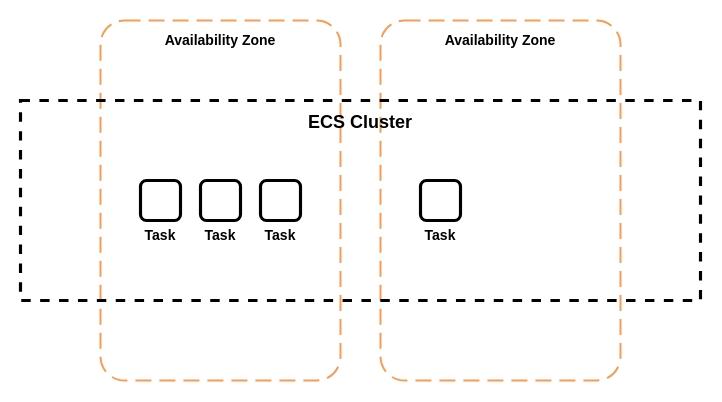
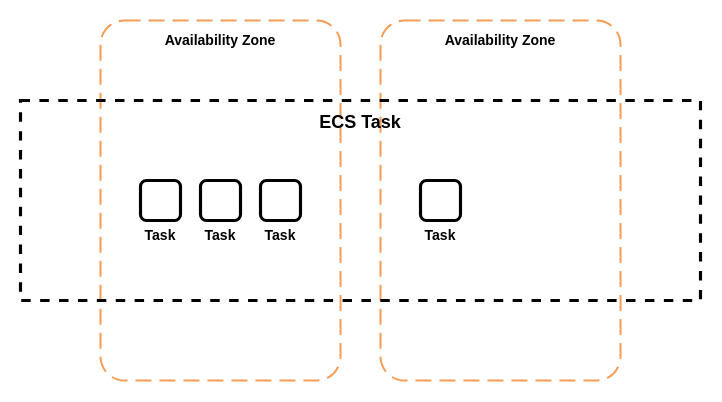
node "ECS Cluster": label "ECS Cluster" -> "ECS Task"
